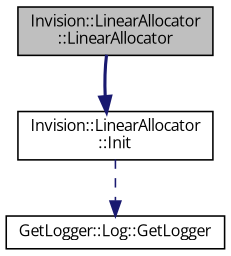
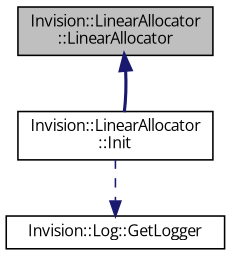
edge "Invision::LinearAllocator ::LinearAllocator" -> "Invision::LinearAllocator ::Init": reversed
node "GetLogger::Log::GetLogger": label "GetLogger::Log::GetLogger" -> "Invision::Log::GetLogger"
